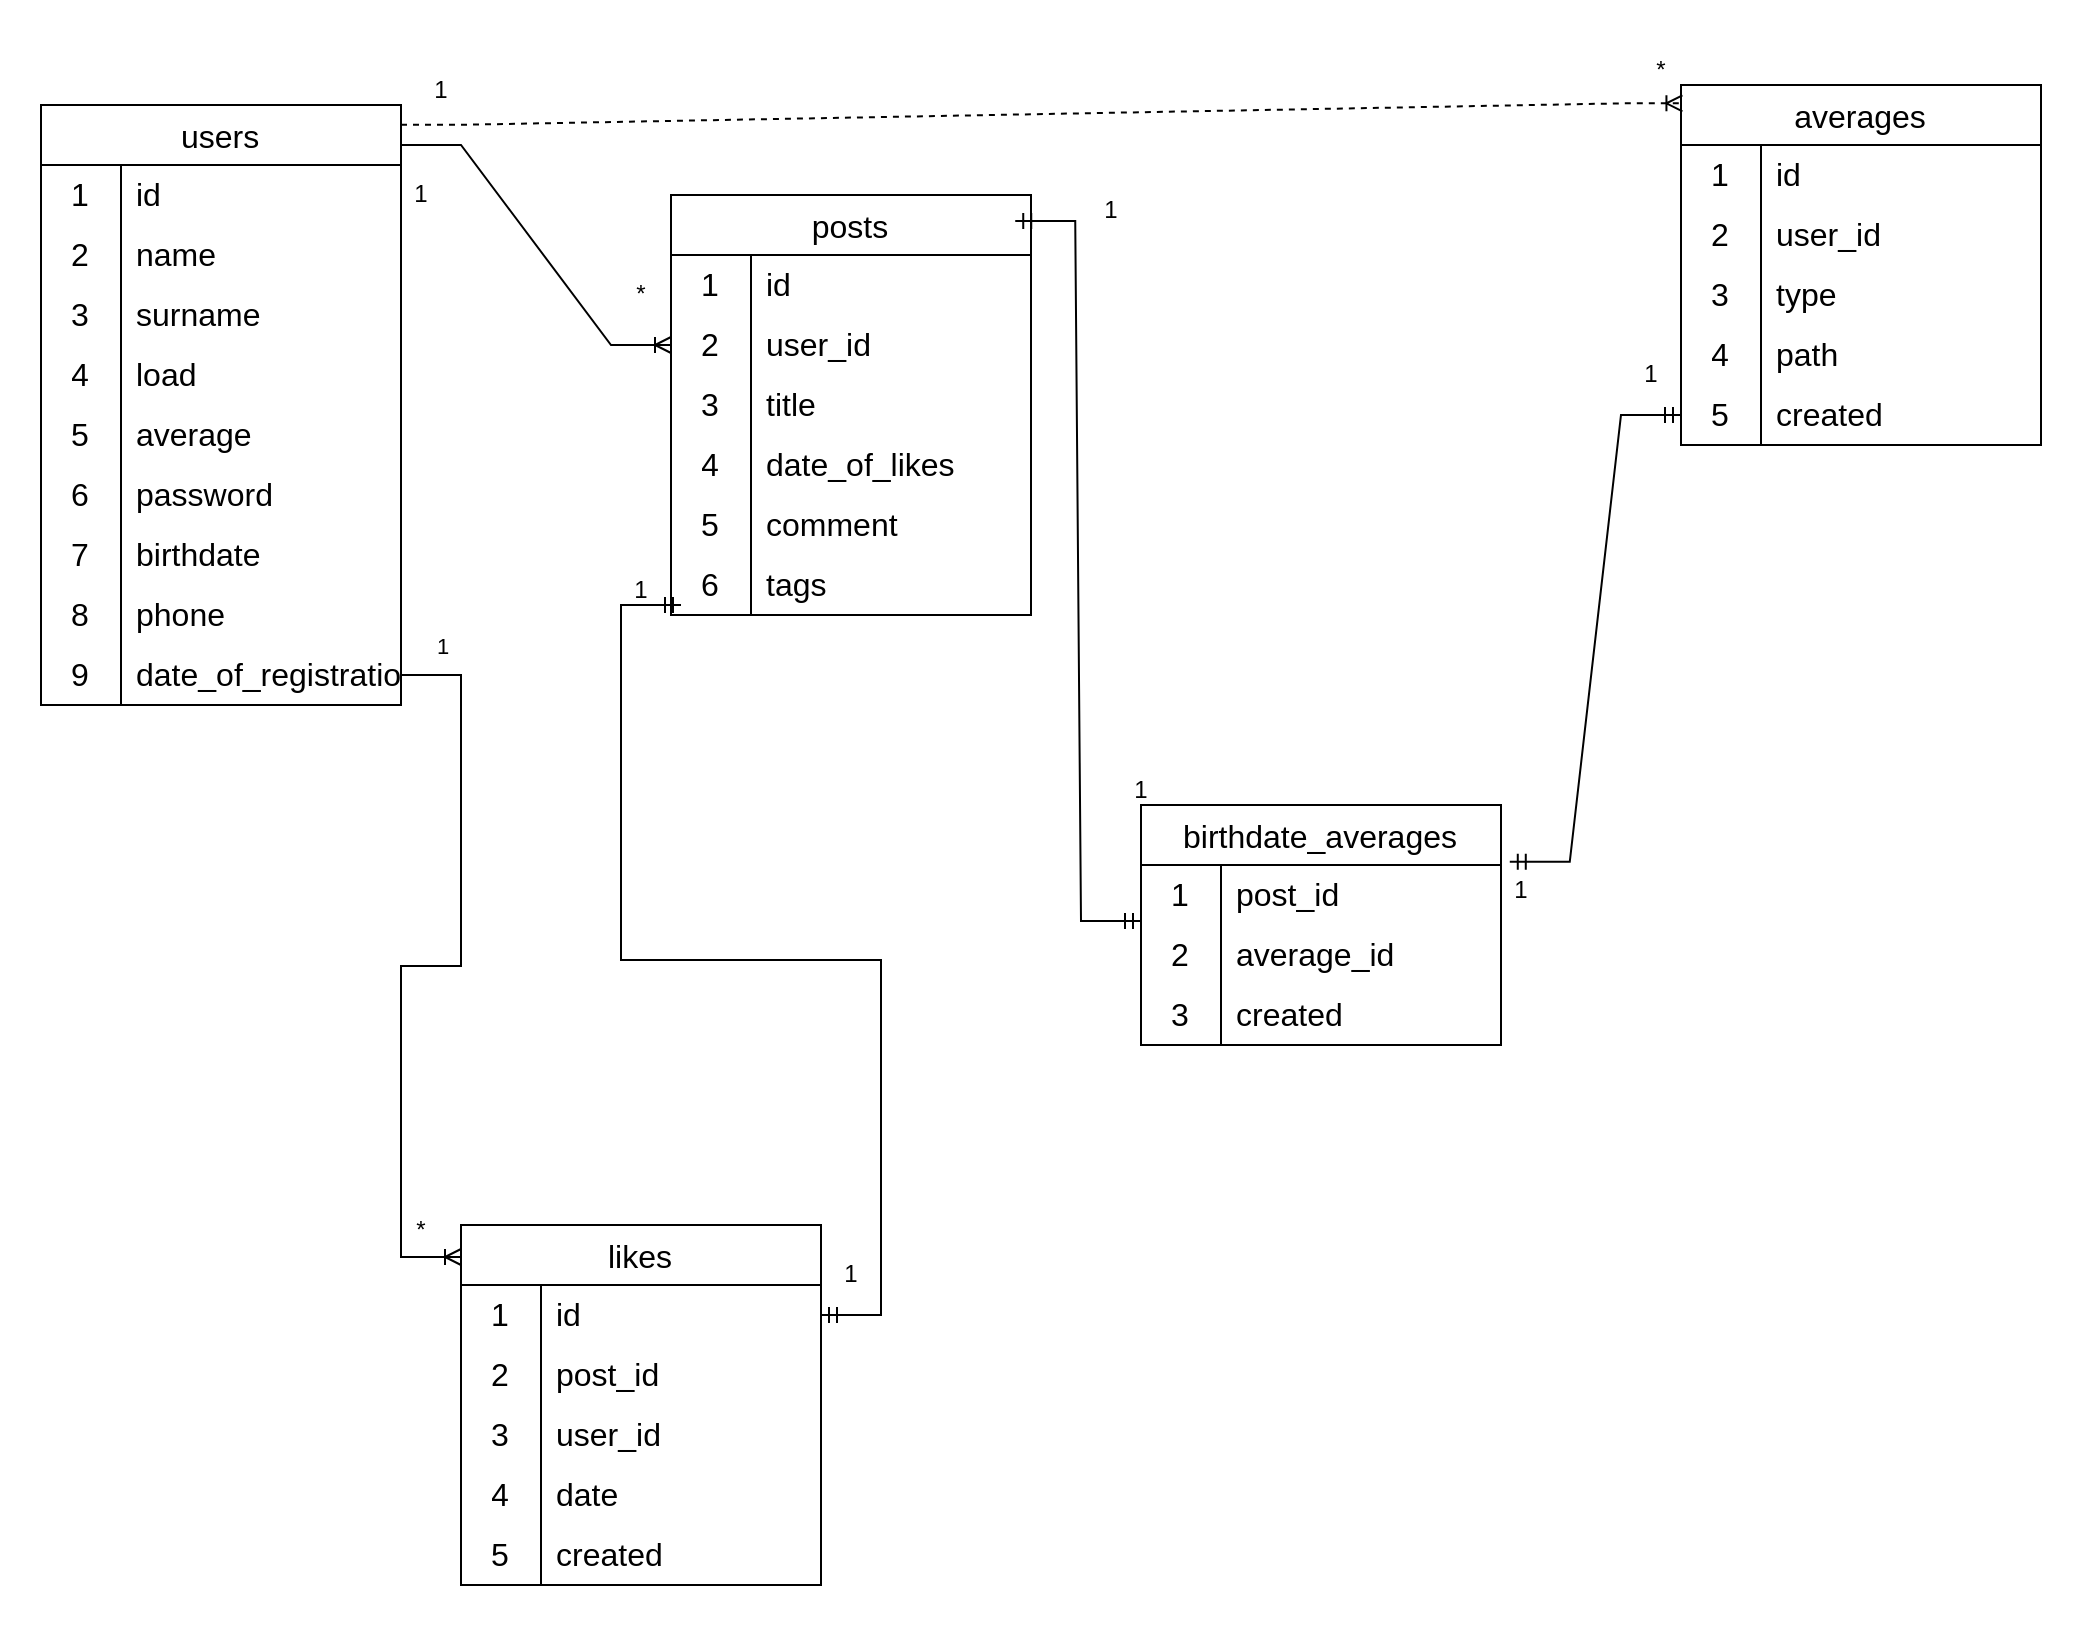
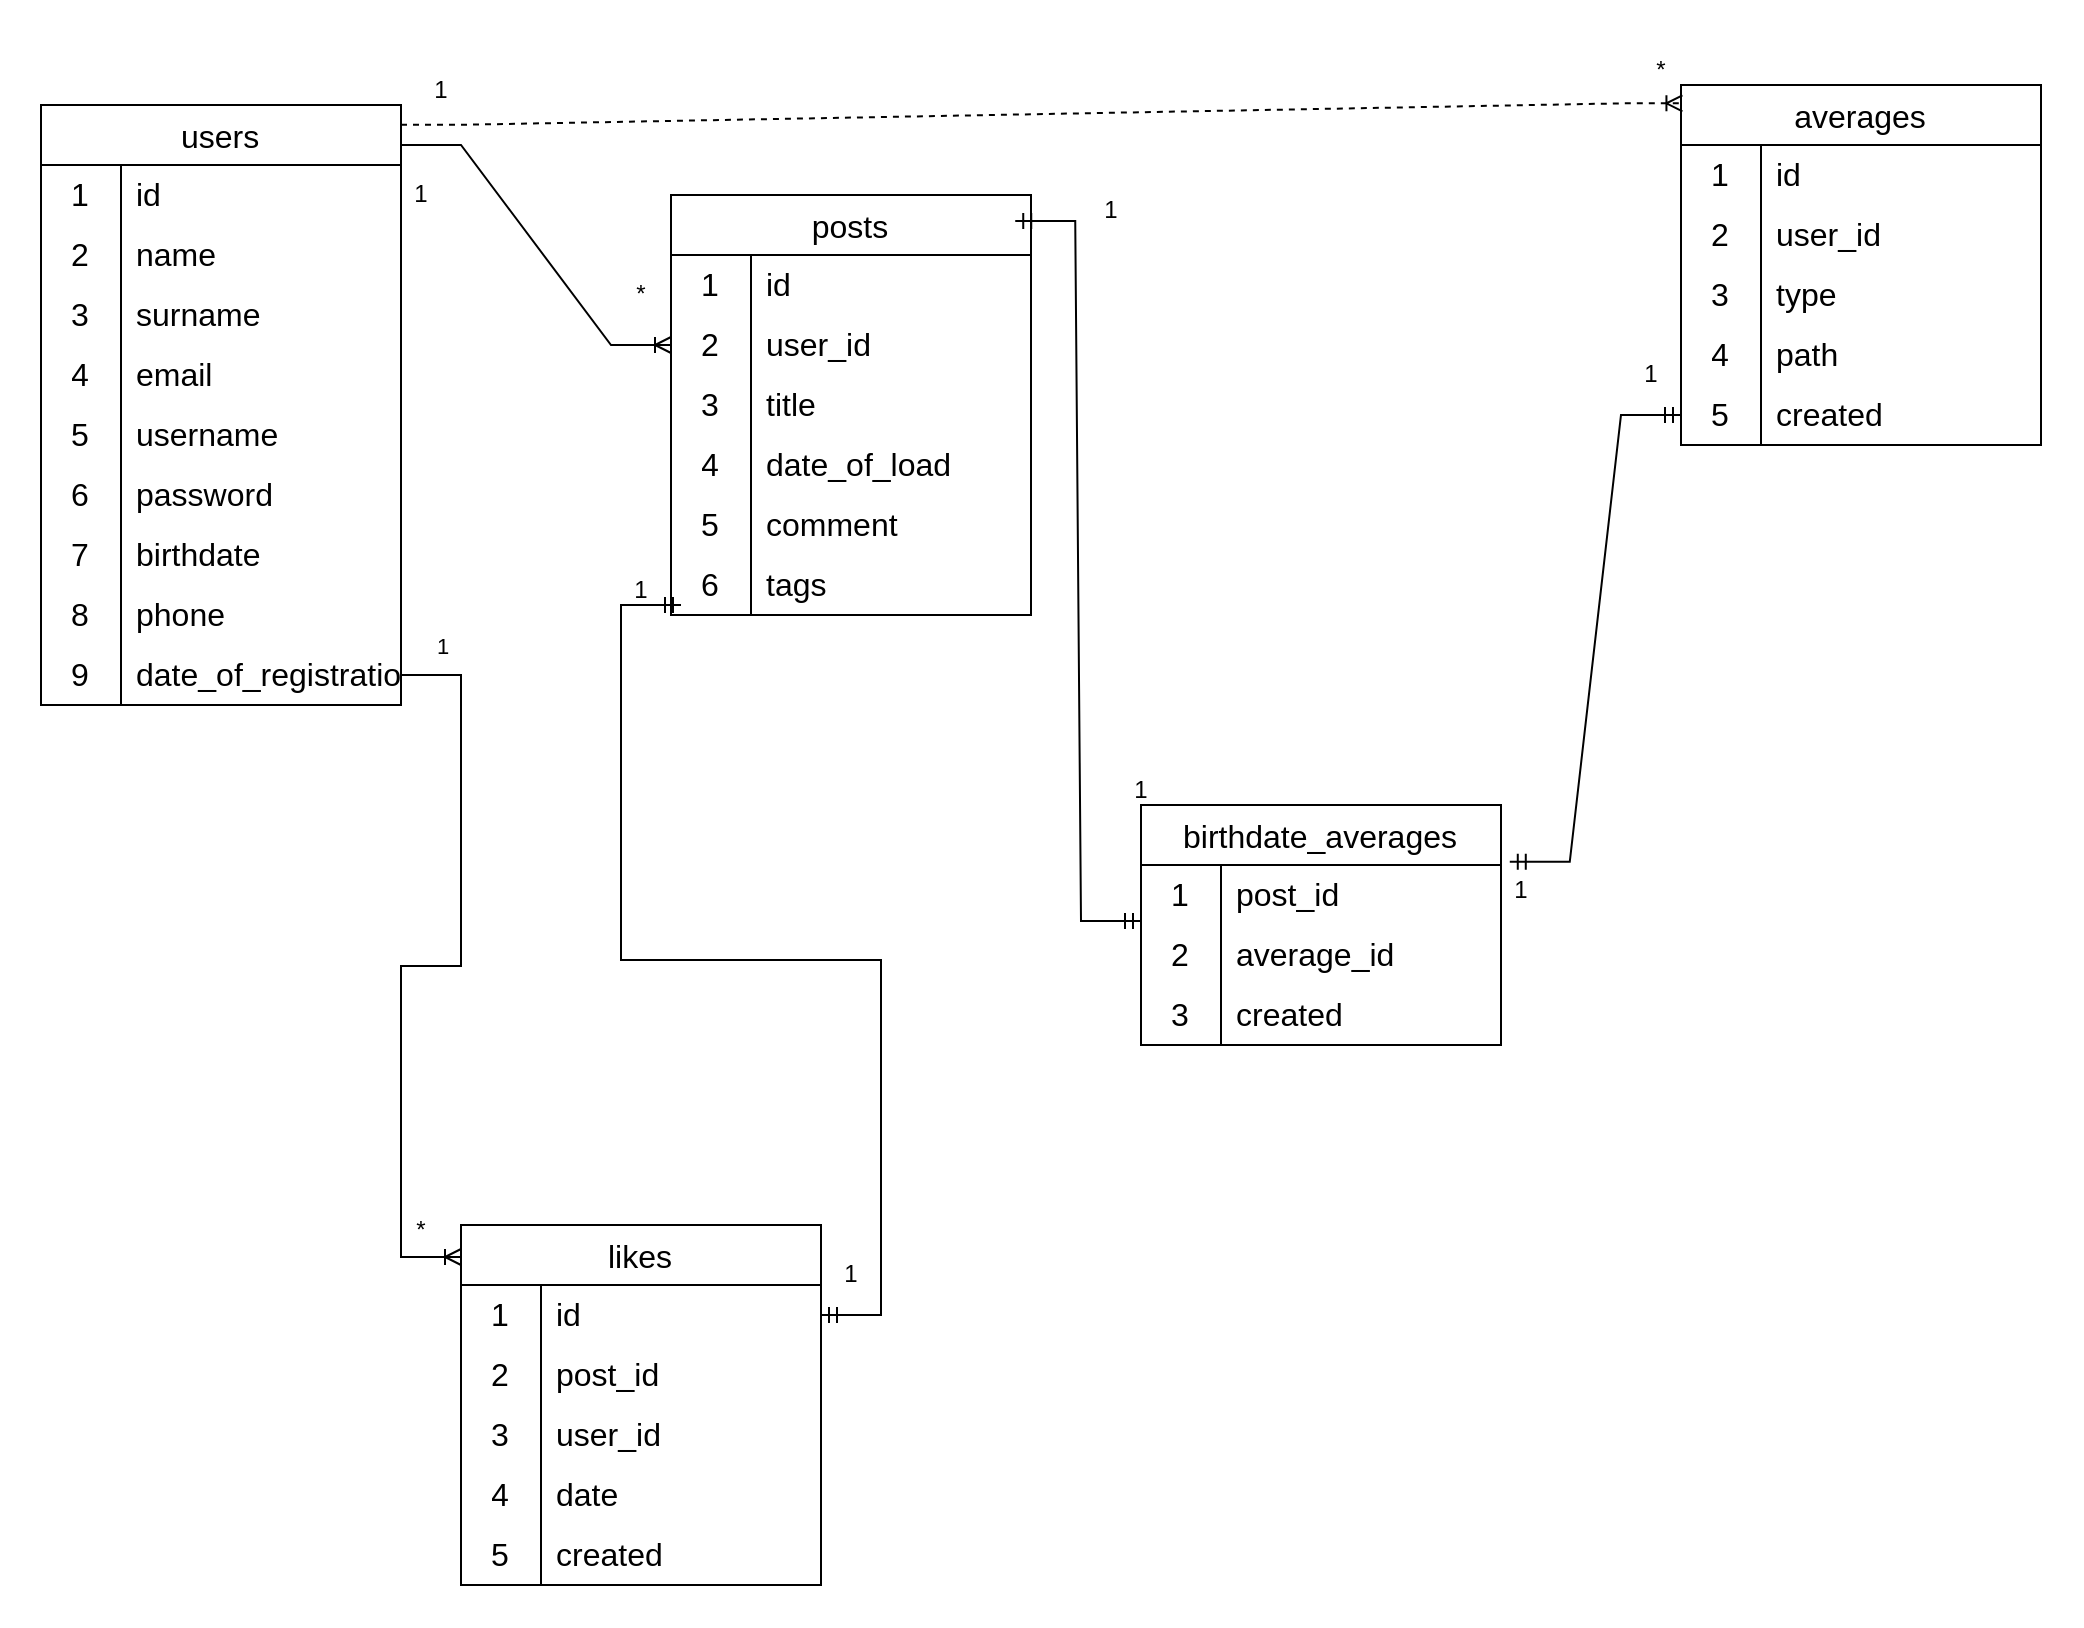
node "load": label "load" -> "email"
node "average": label "average" -> "username"
node "date_of_likes": label "date_of_likes" -> "date_of_load"
